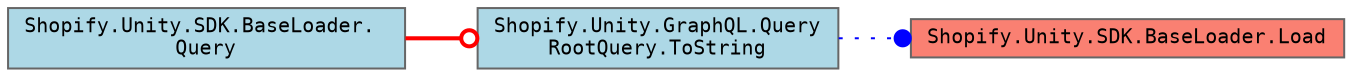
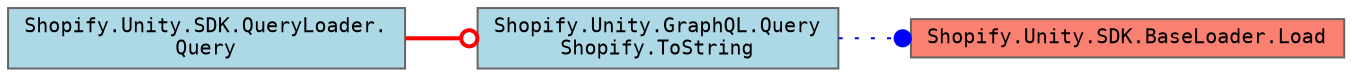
node "Shopify.Unity.SDK.BaseLoader. Query": label "Shopify.Unity.SDK.BaseLoader. Query" -> "Shopify.Unity.SDK.QueryLoader. Query"
node "Shopify.Unity.GraphQL.Query RootQuery.ToString": label "Shopify.Unity.GraphQL.Query RootQuery.ToString" -> "Shopify.Unity.GraphQL.Query Shopify.ToString"
